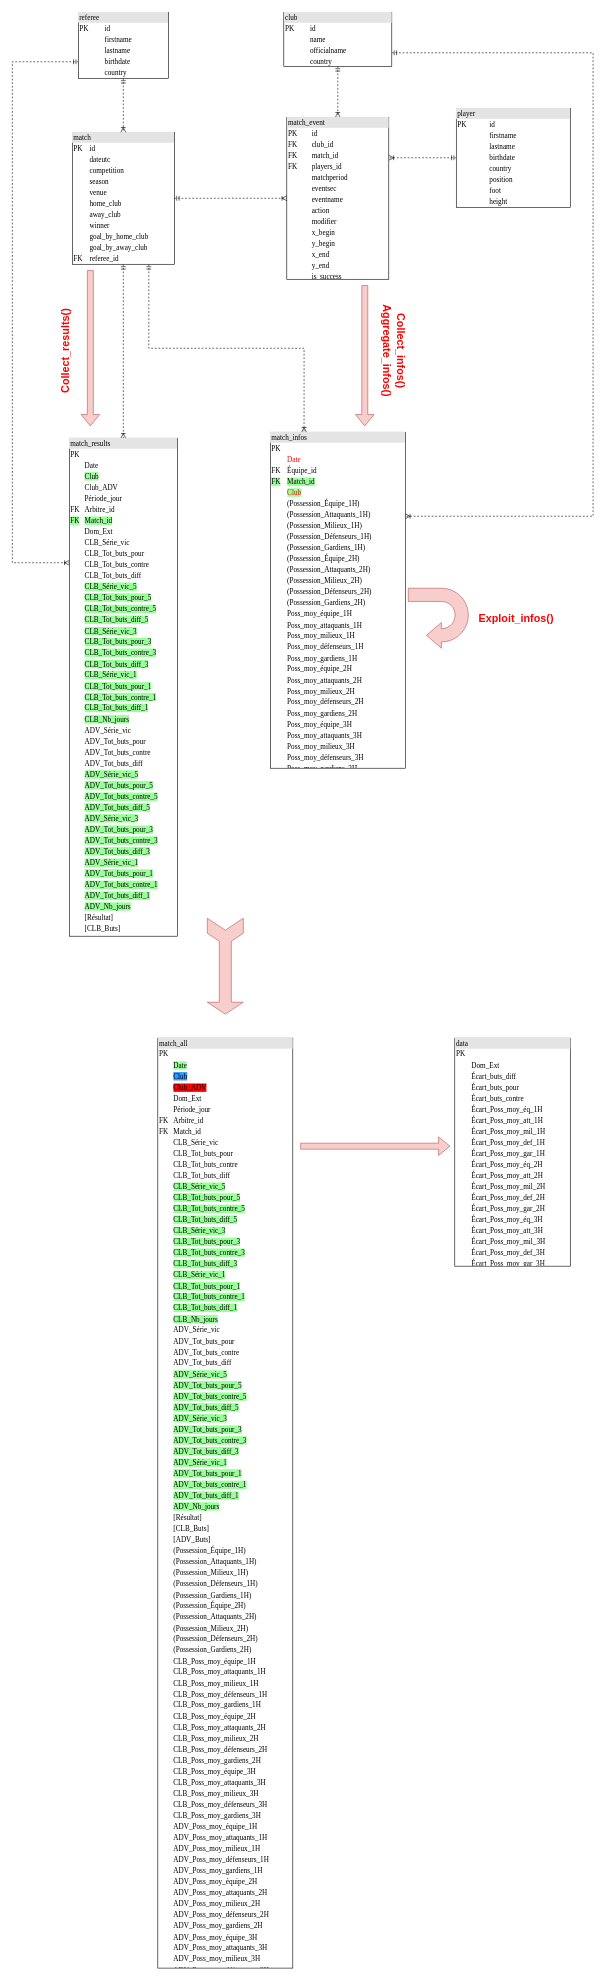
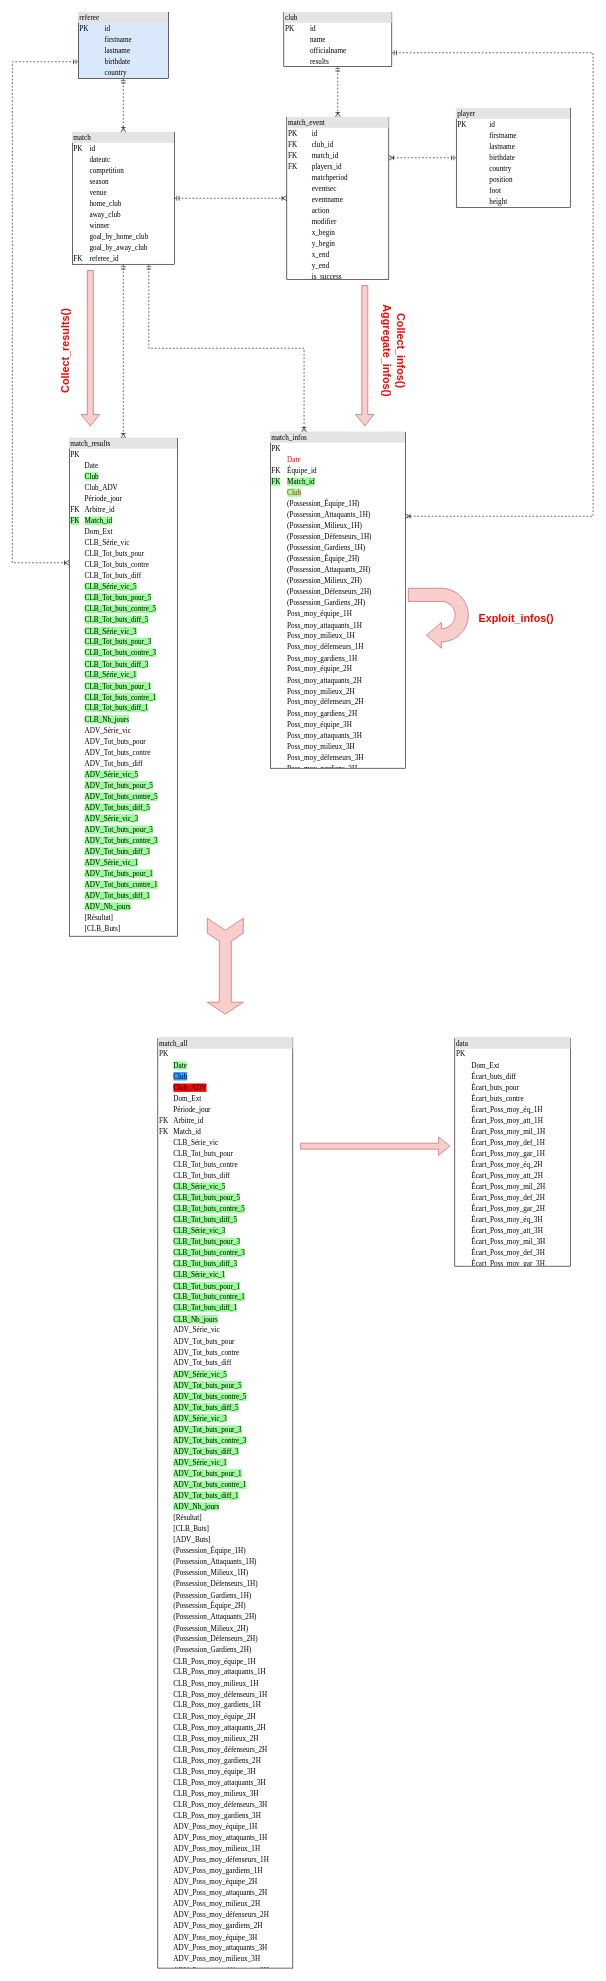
node "club PK id name officialname country": label "club PK id name officialname country" -> "club PK id name officialname results"
node "referee PK id firstname lastname birthdate country": fillcolor #ffffff -> #dae8fc
